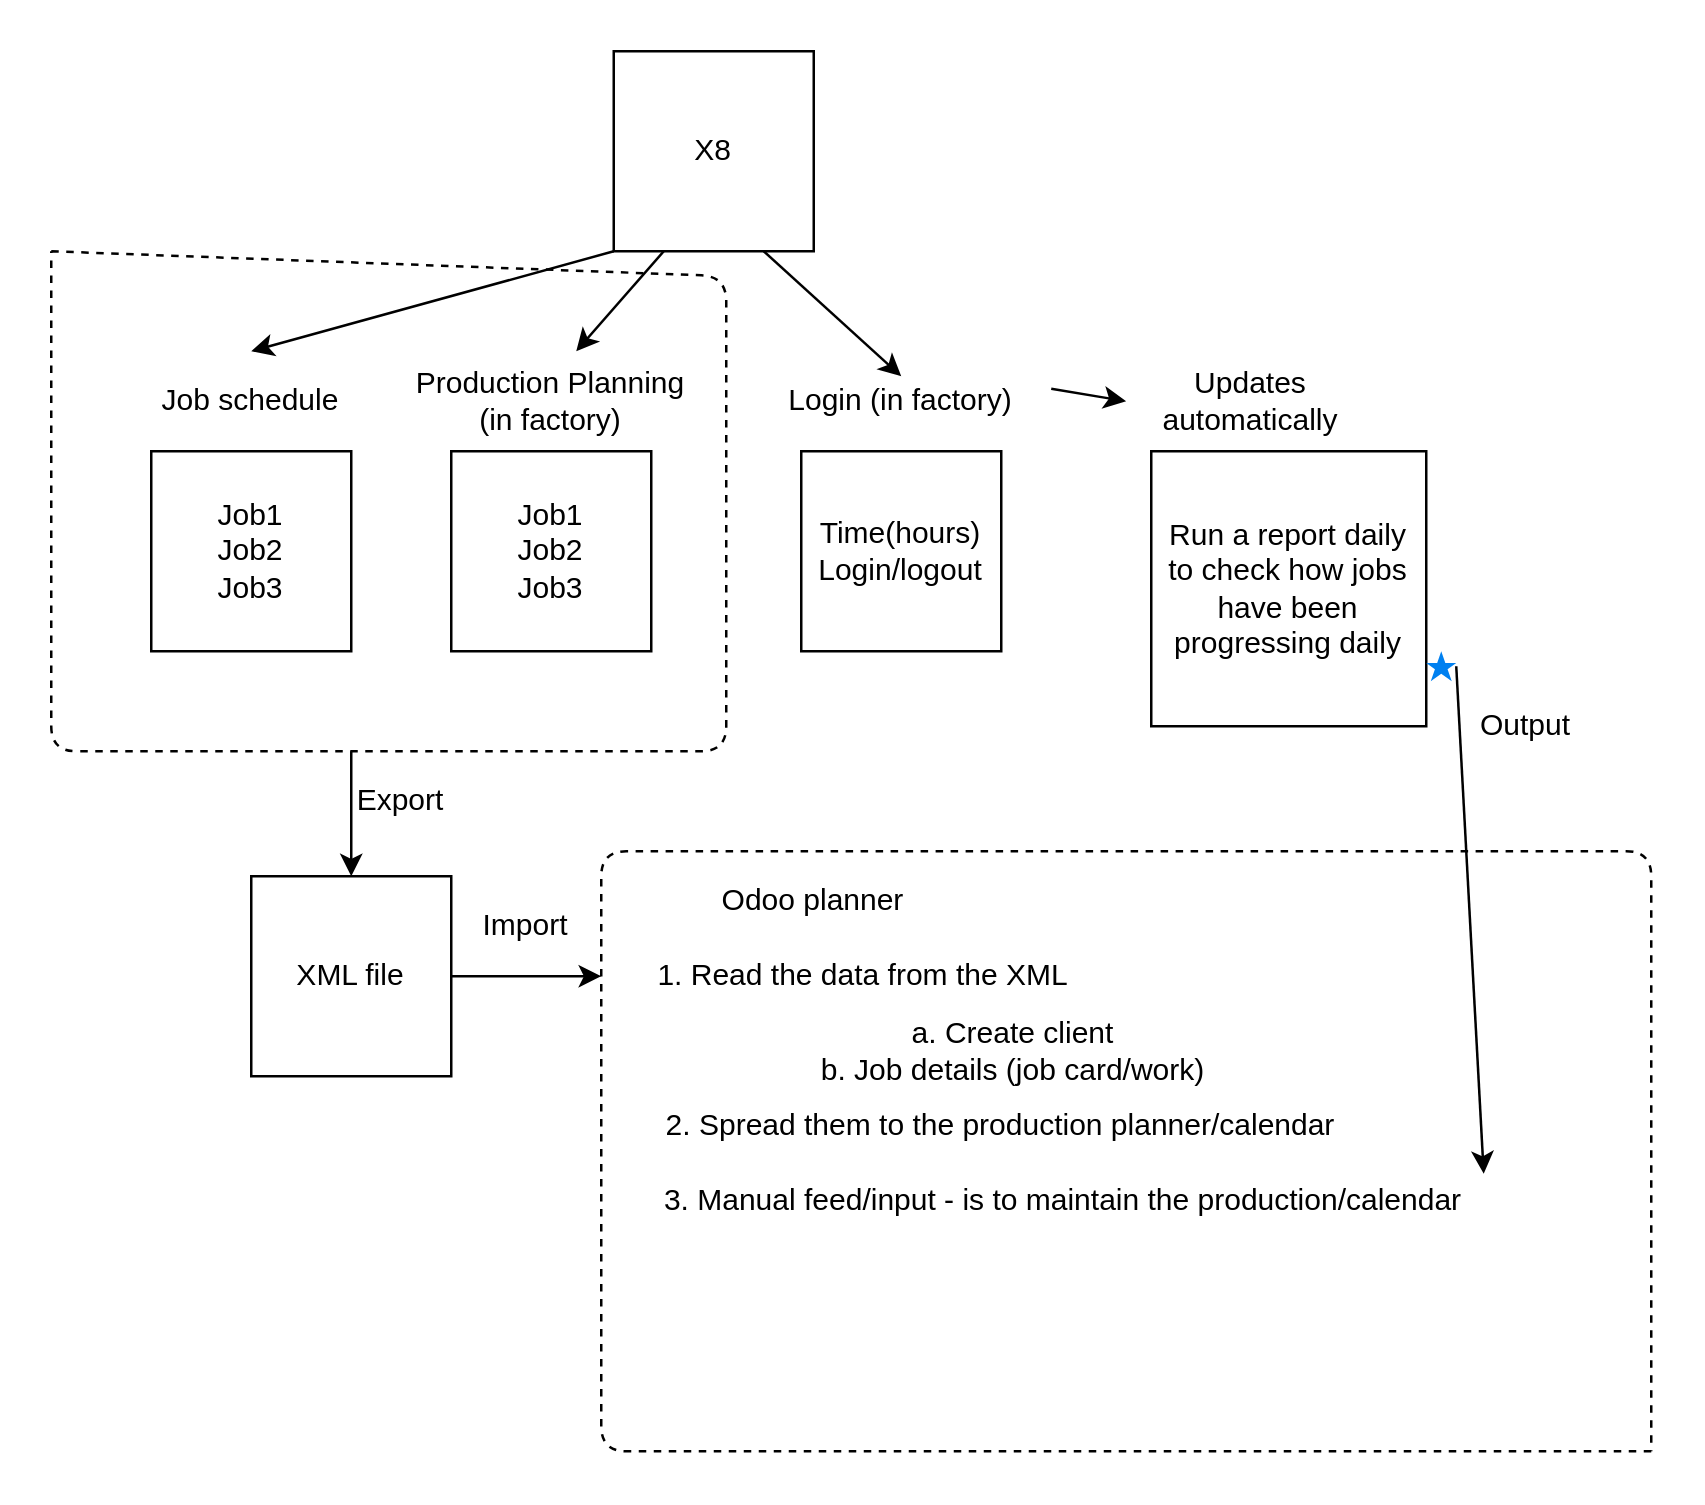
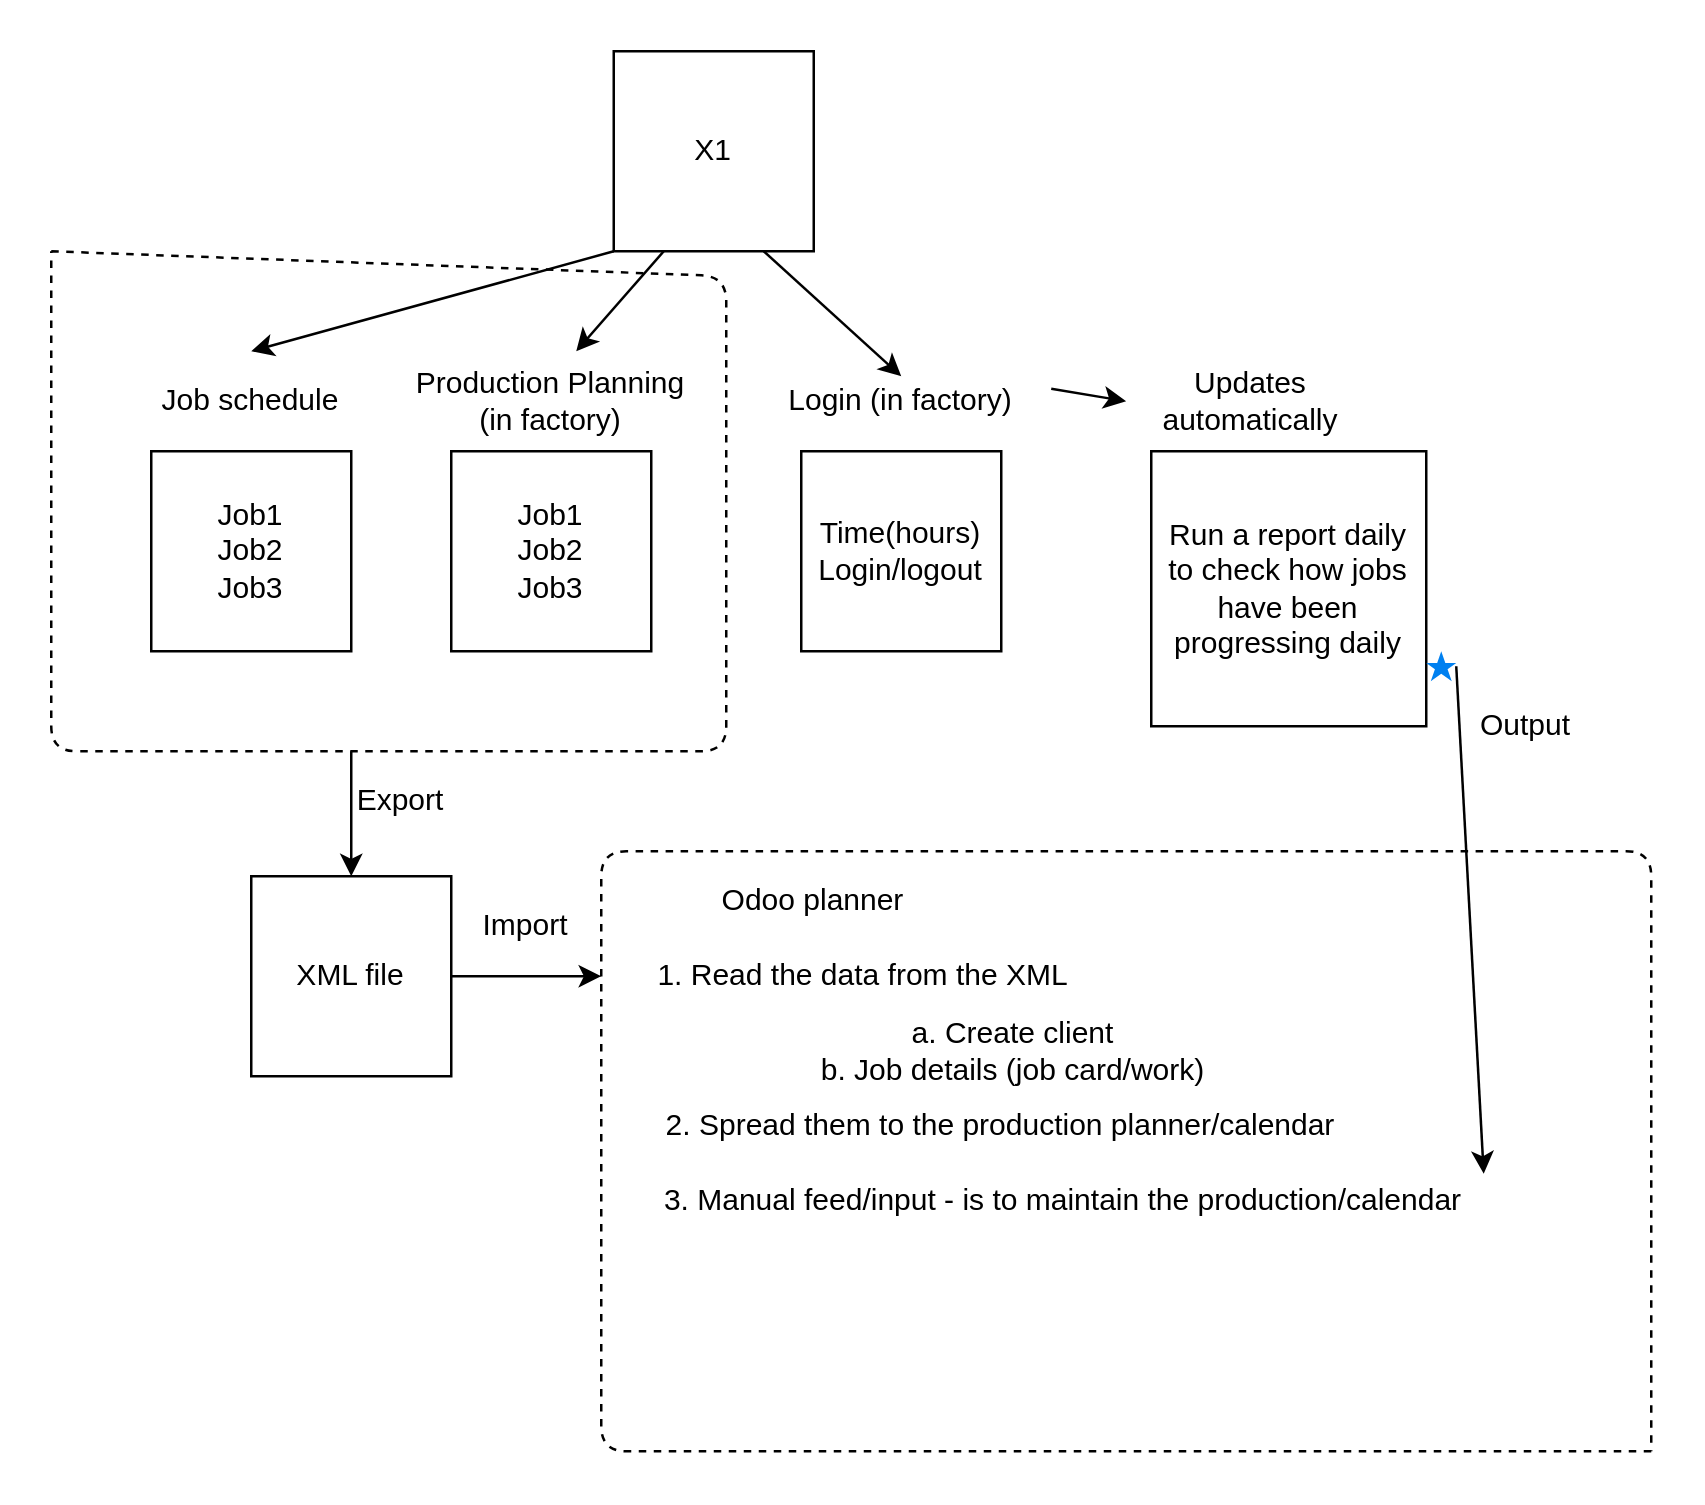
node "X8": label "X8" -> "X1"
